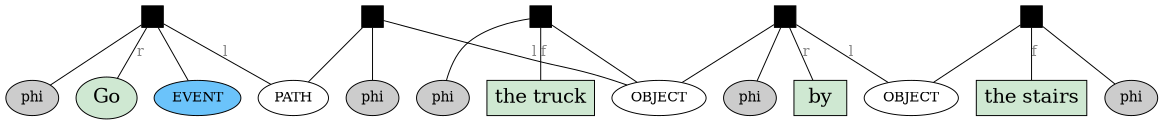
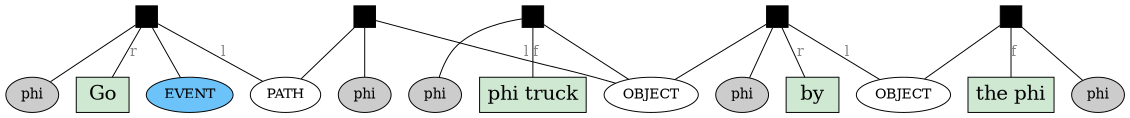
node "Go": shape ellipse -> box
node "the truck": label "the truck" -> "phi truck"
node "the stairs": label "the stairs" -> "the phi"
